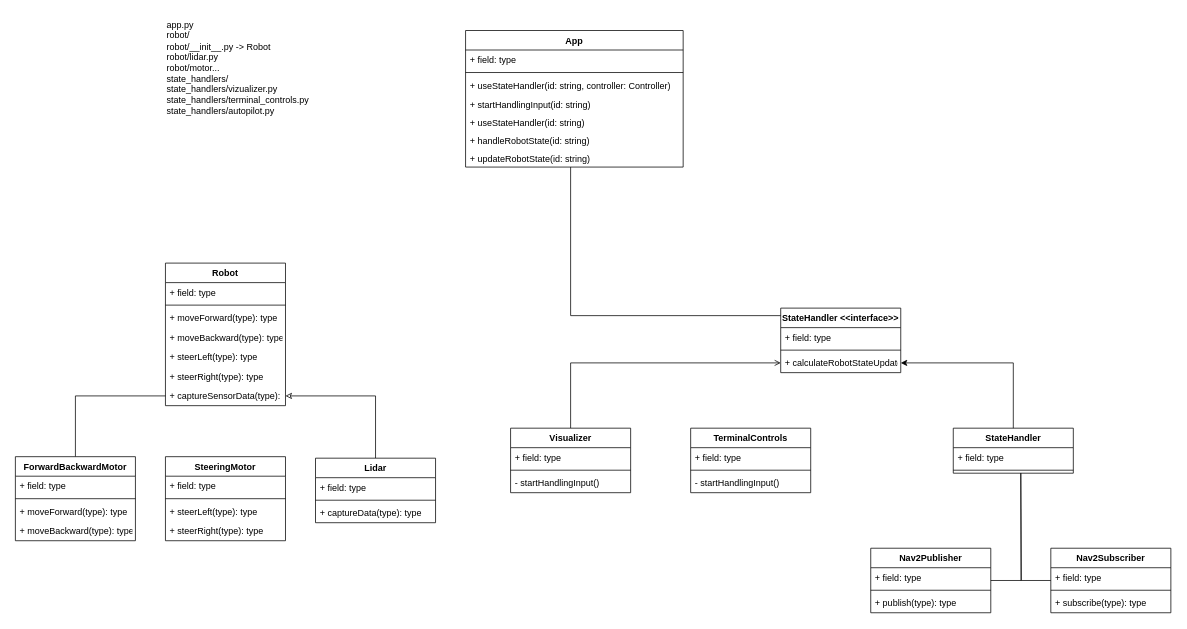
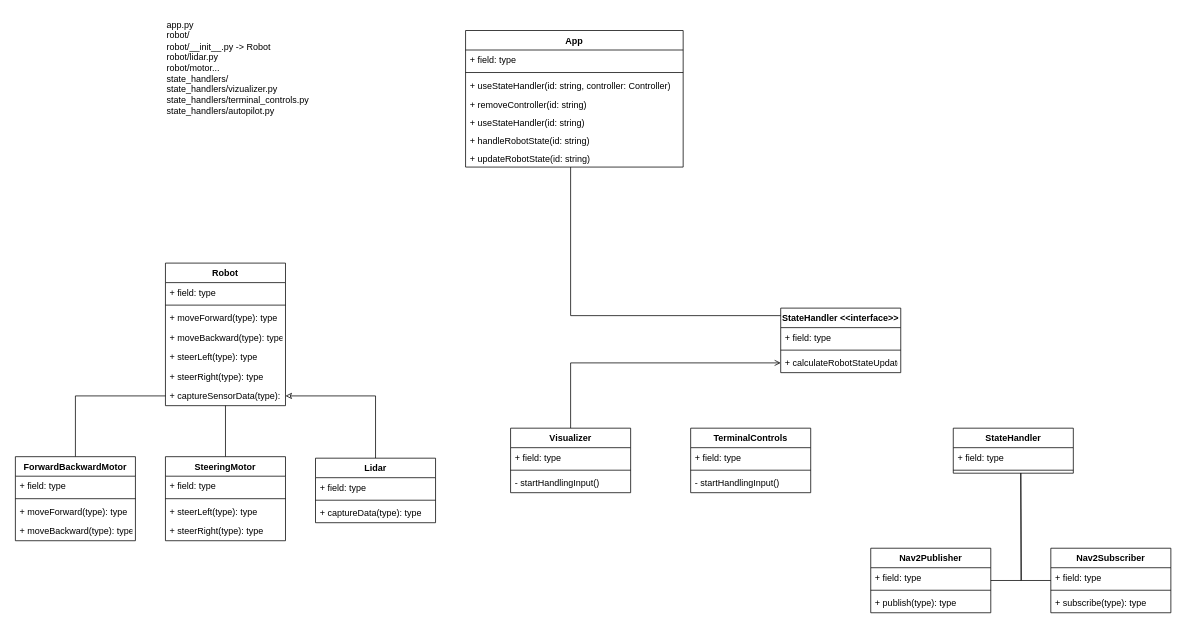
node "+ startHandlingInput(id: string)": label "+ startHandlingInput(id: string)" -> "+ removeController(id: string)"
edge "StateHandler" -> "+ calculateRobotStateUpdate": removed
edge "Robot" -- "SteeringMotor": added
